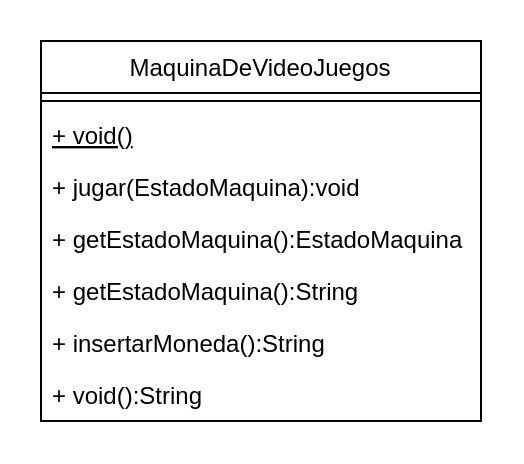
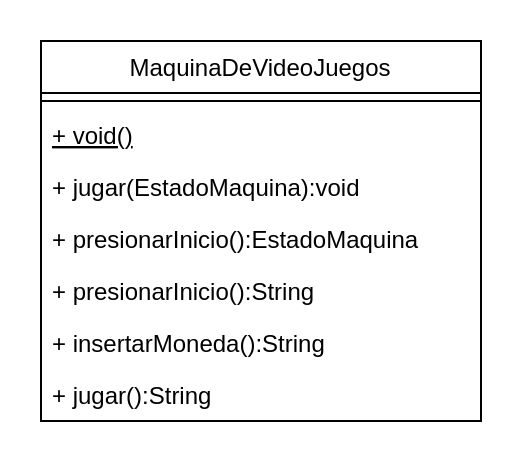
node "+ getEstadoMaquina():EstadoMaquina": label "+ getEstadoMaquina():EstadoMaquina" -> "+ presionarInicio():EstadoMaquina"
node "+ getEstadoMaquina():String": label "+ getEstadoMaquina():String" -> "+ presionarInicio():String"
node "+ void():String": label "+ void():String" -> "+ jugar():String"
